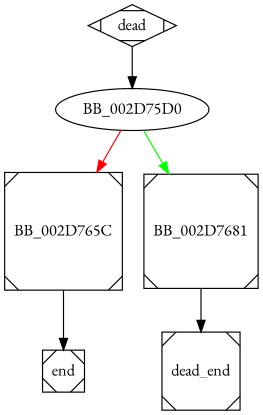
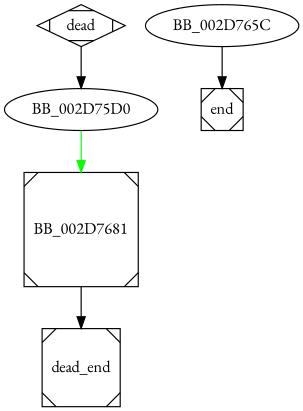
edge "BB_002D75D0" -> "BB_002D765C": removed
node "BB_002D765C": shape Msquare -> ellipse
